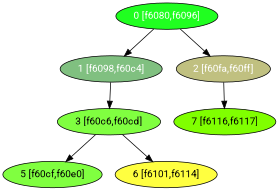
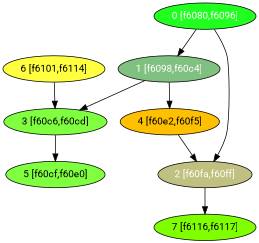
node "4 [f60e2,f60f5]": added
edge "3 [f60c6,f60cd]" -> "6 [f6101,f6114]": reversed
